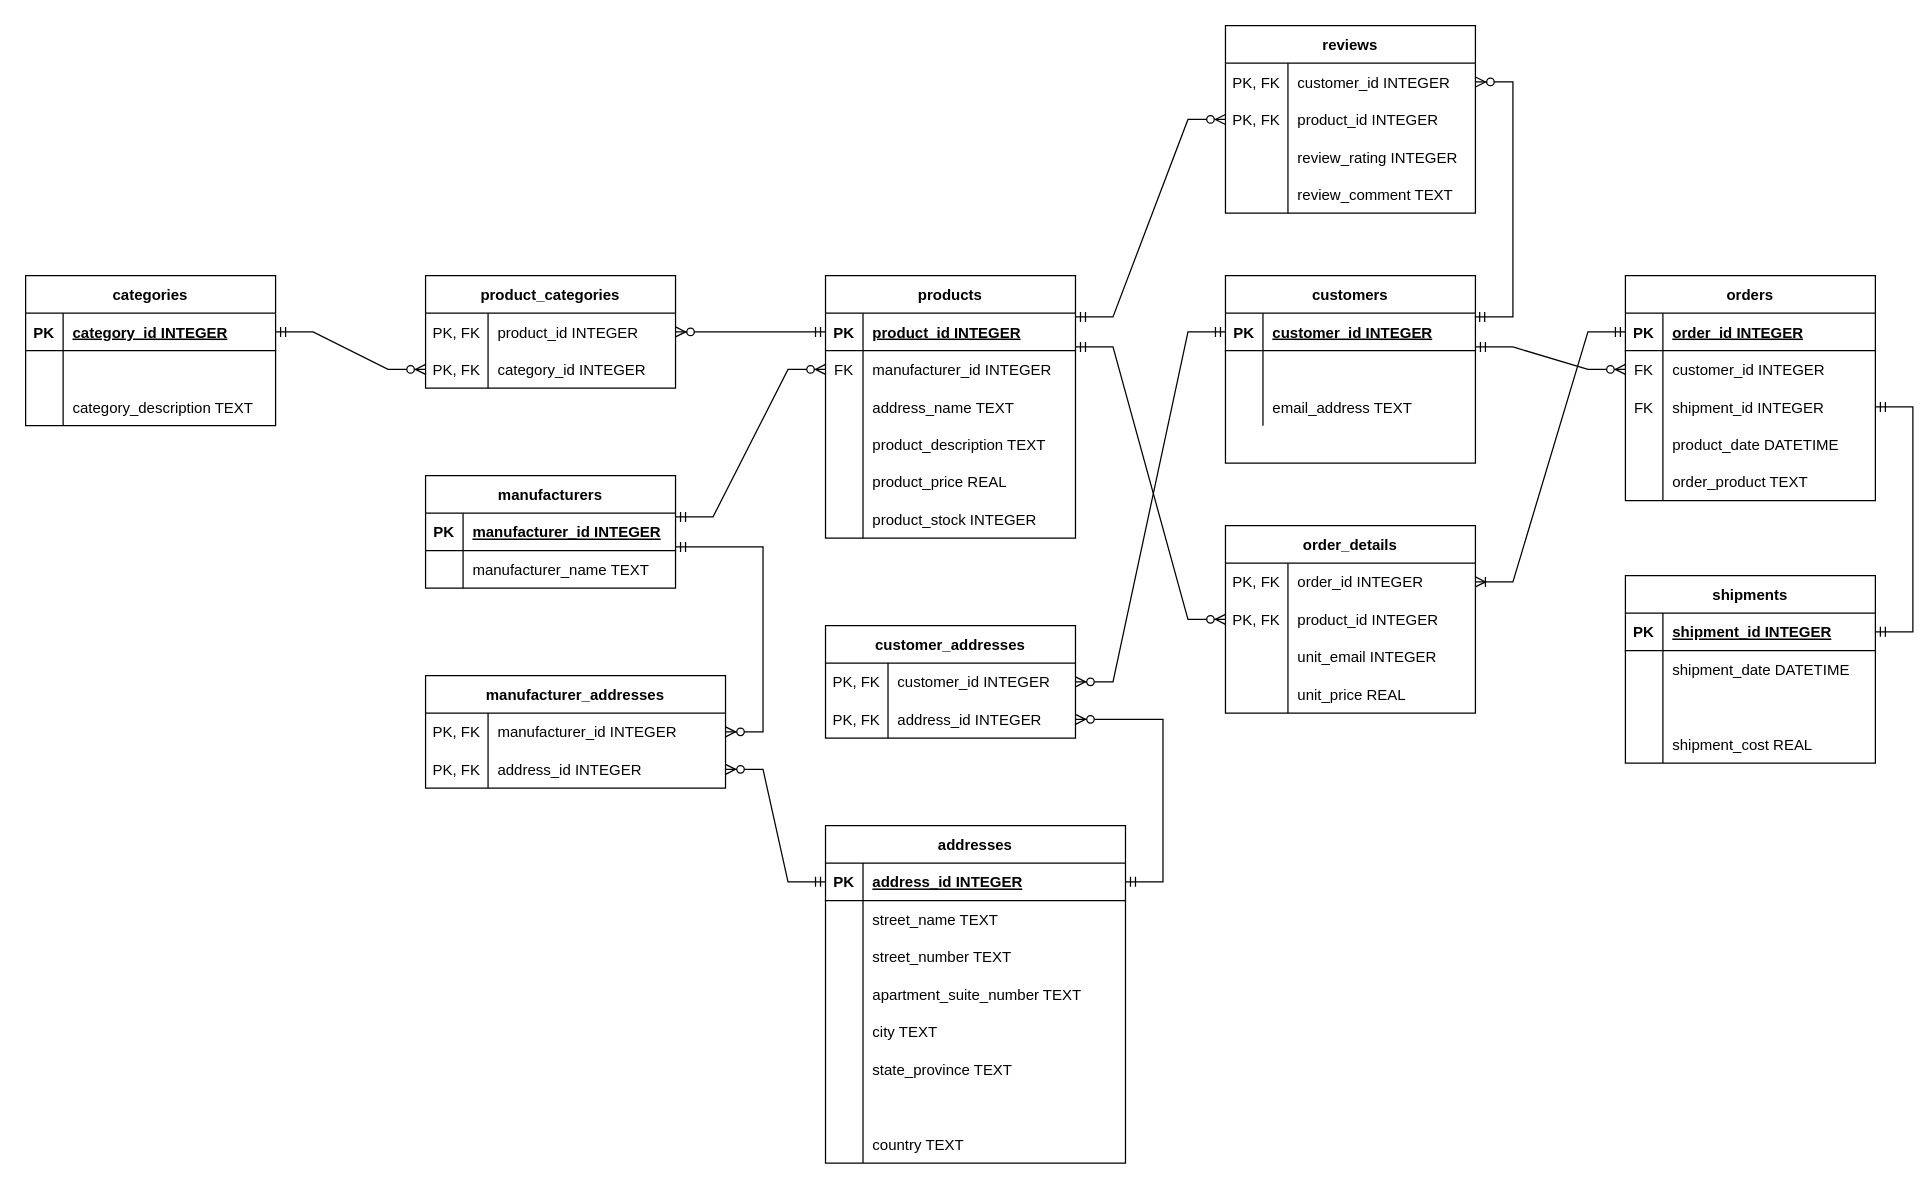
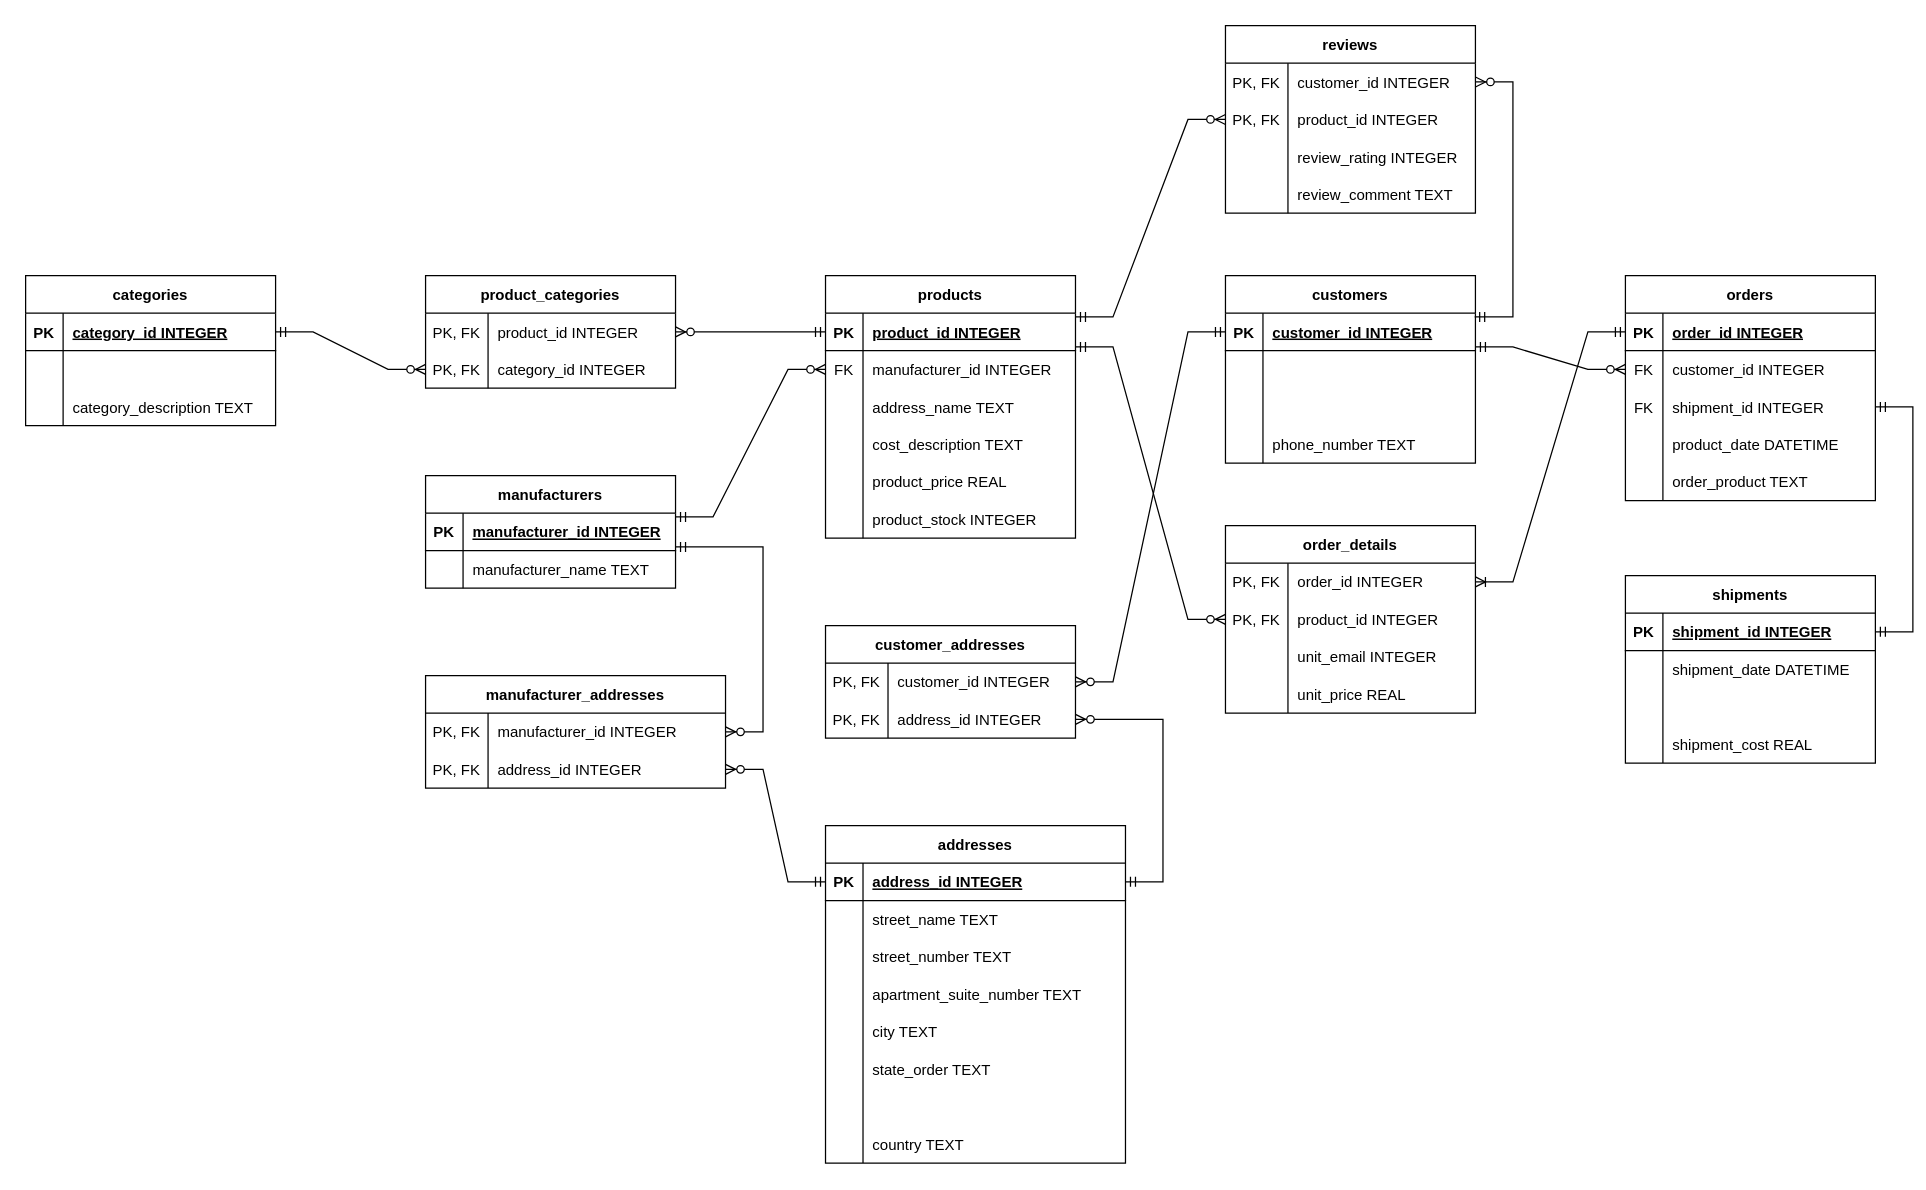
node "email_address TEXT": removed
node "phone_number TEXT": added
node "product_description TEXT": label "product_description TEXT" -> "cost_description TEXT"
node "state_province TEXT": label "state_province TEXT" -> "state_order TEXT"
